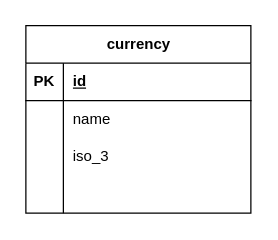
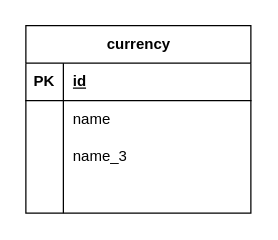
node "iso_3": label "iso_3" -> "name_3"
